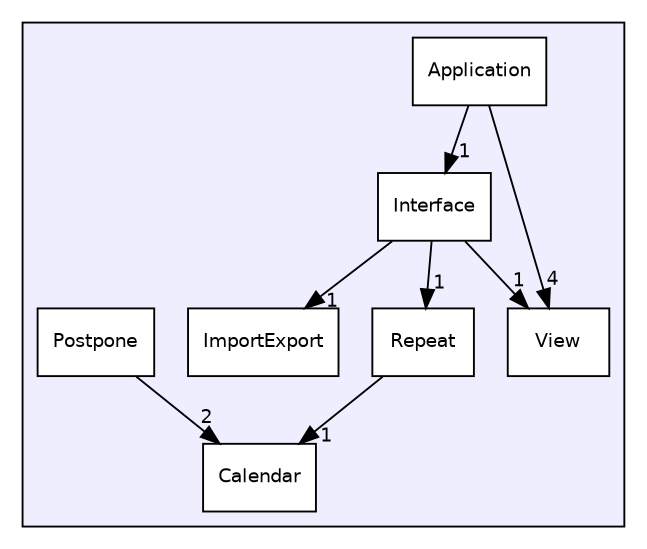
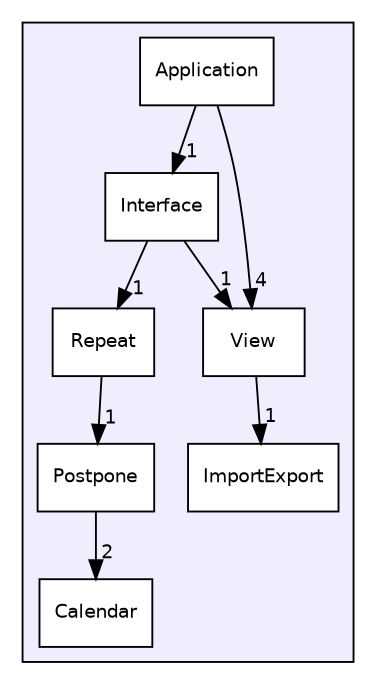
edge "Interface" -> "ImportExport": now "View" -> "ImportExport"
edge "Repeat" -> "Calendar": now "Repeat" -> "Postpone"
